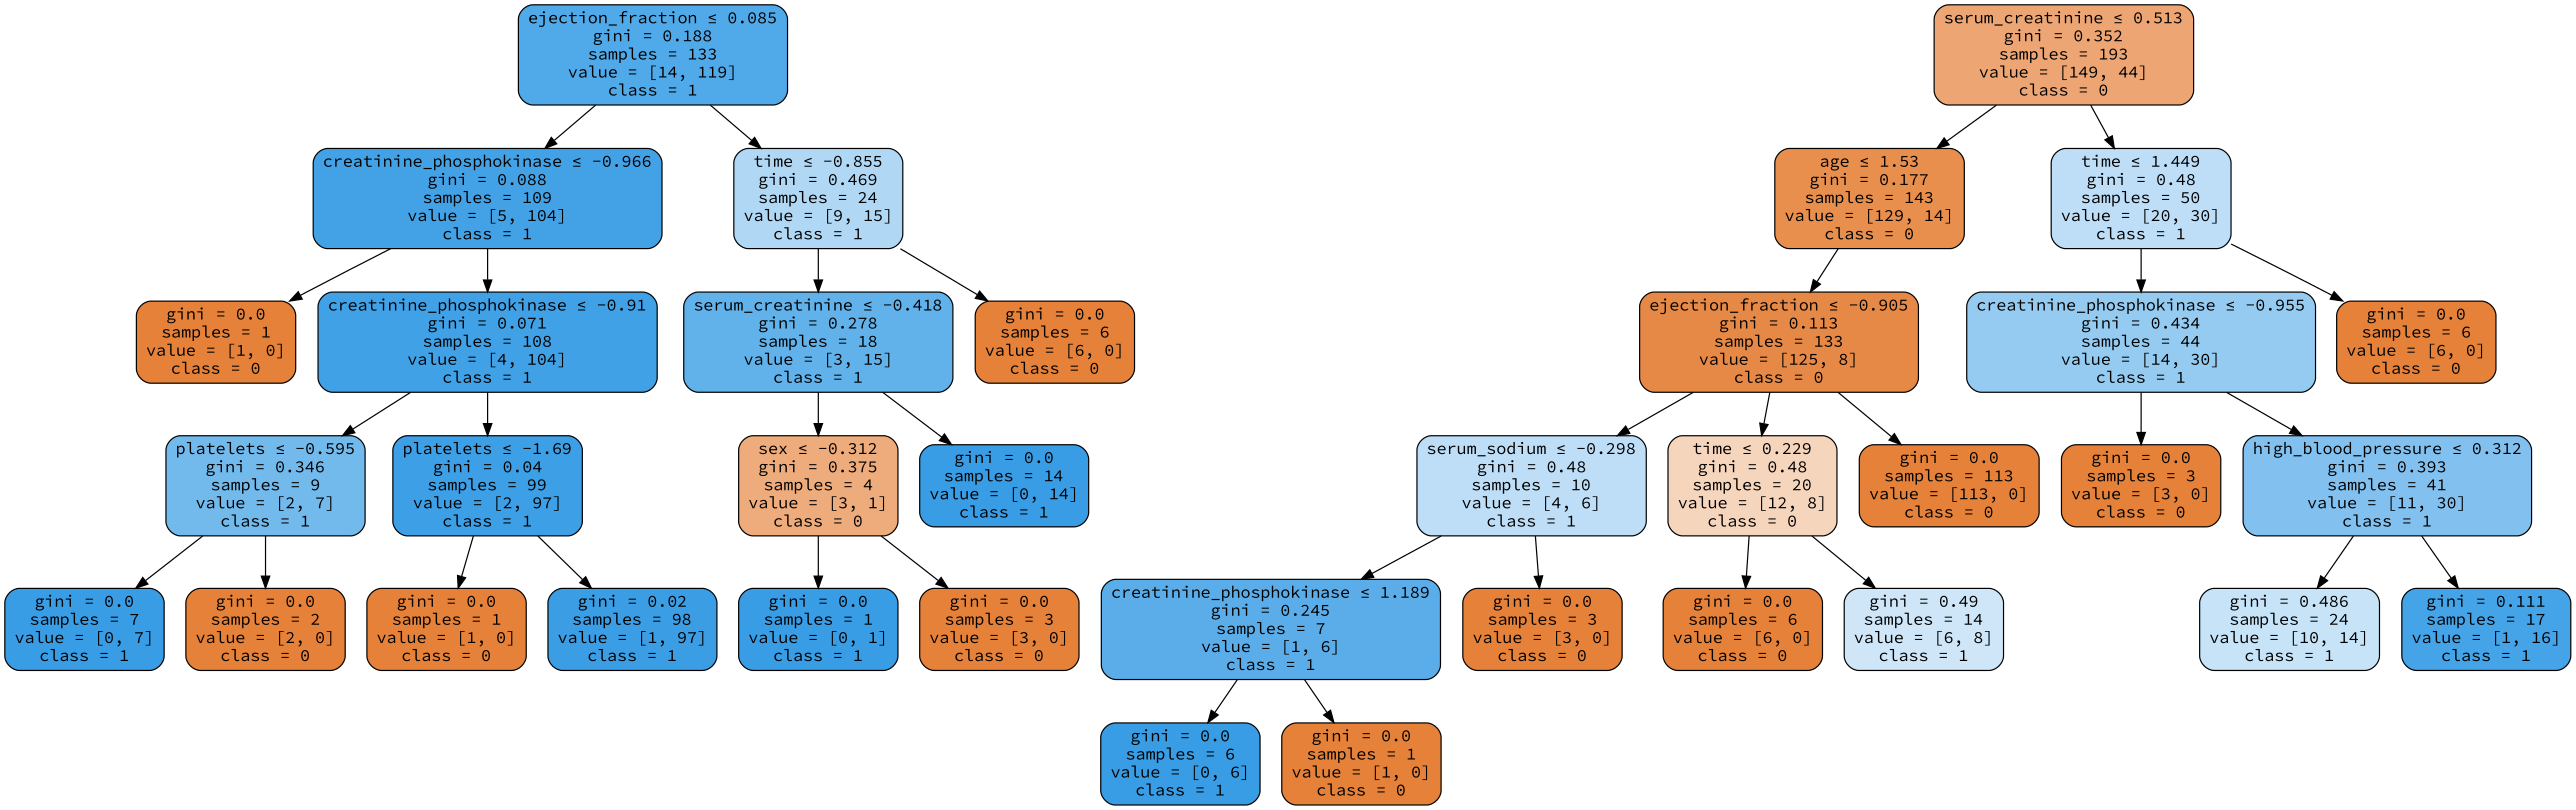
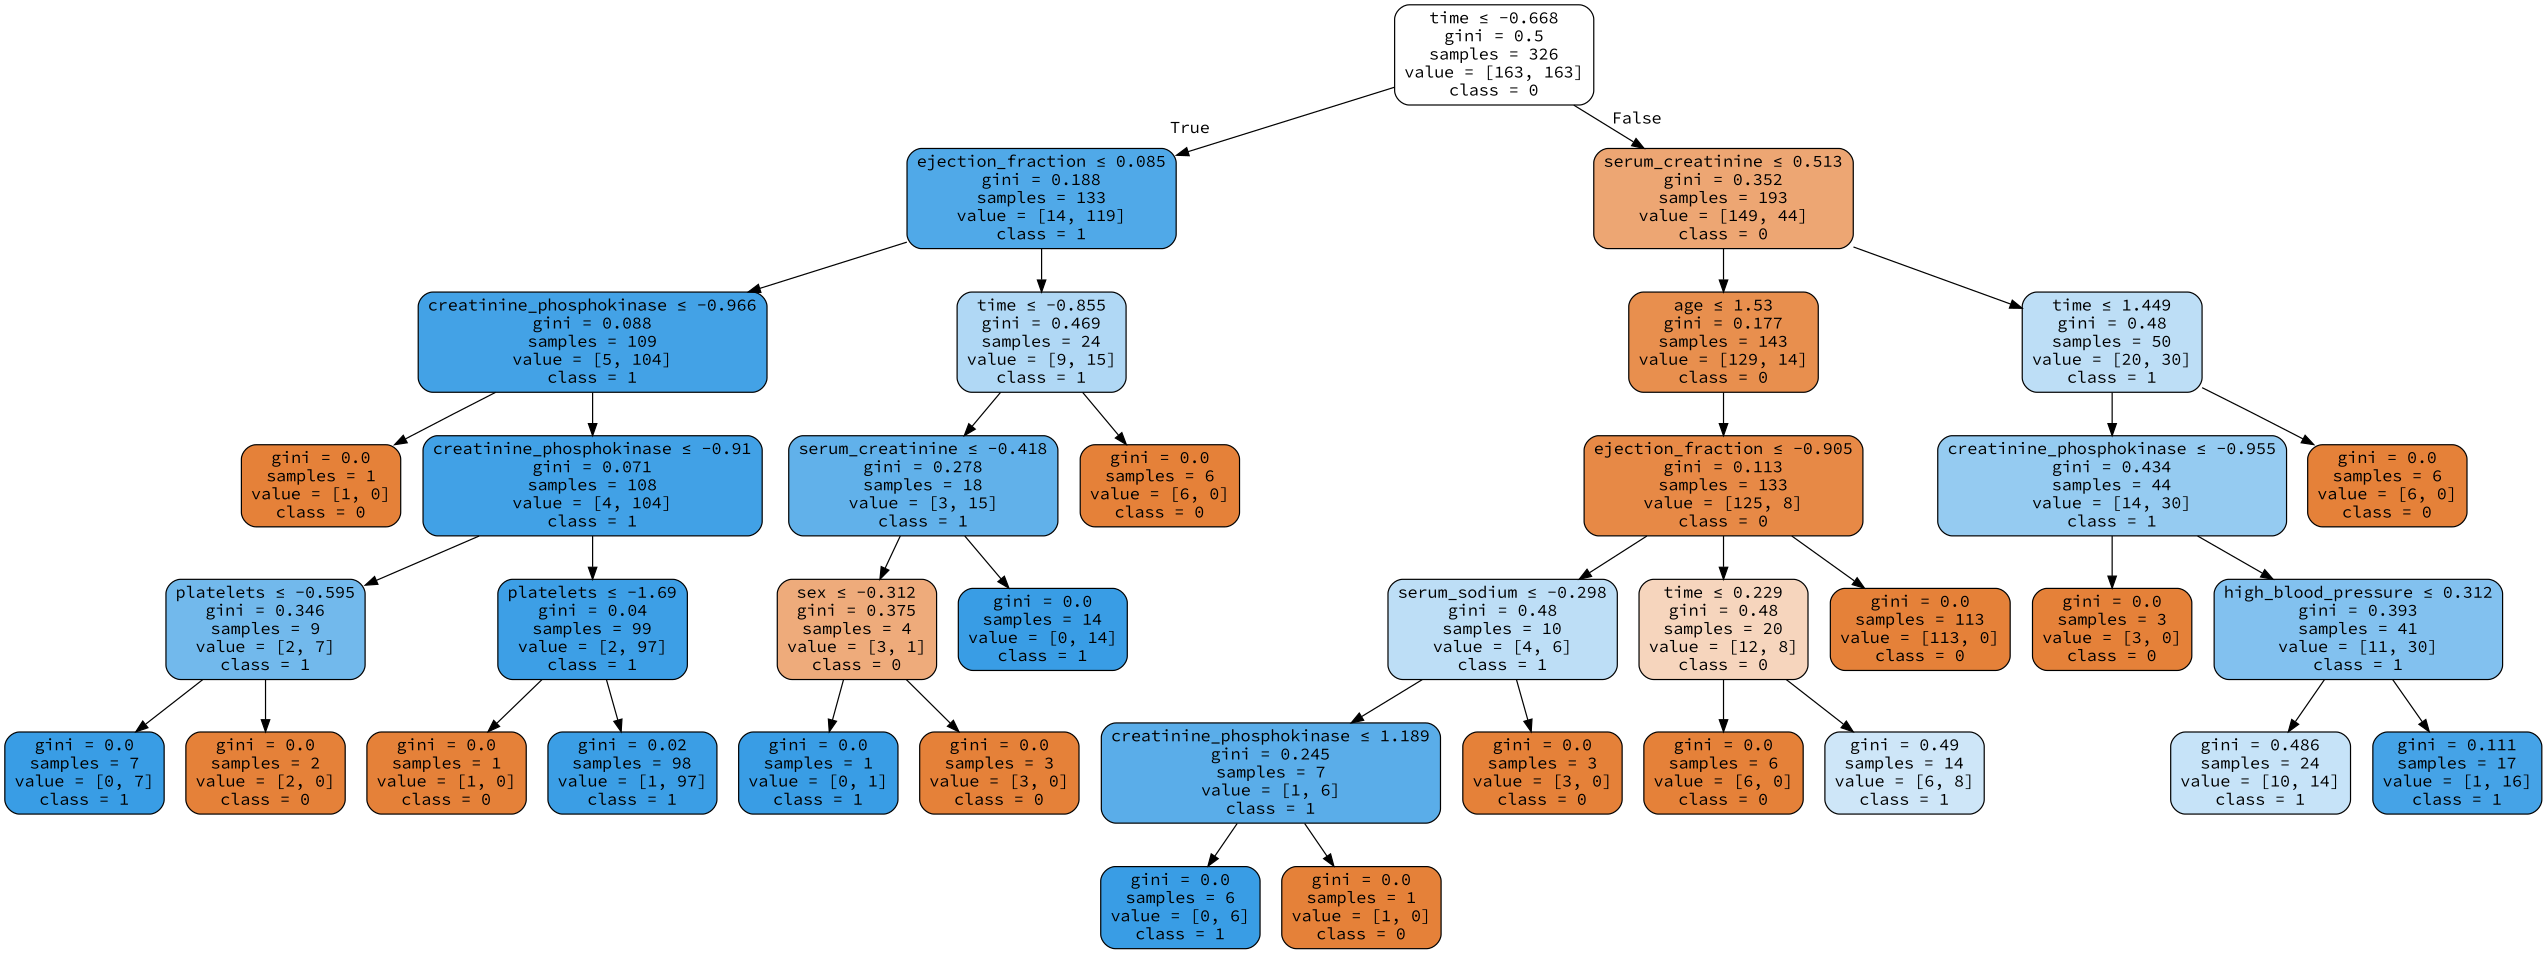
node "time ≤ -0.668": added
